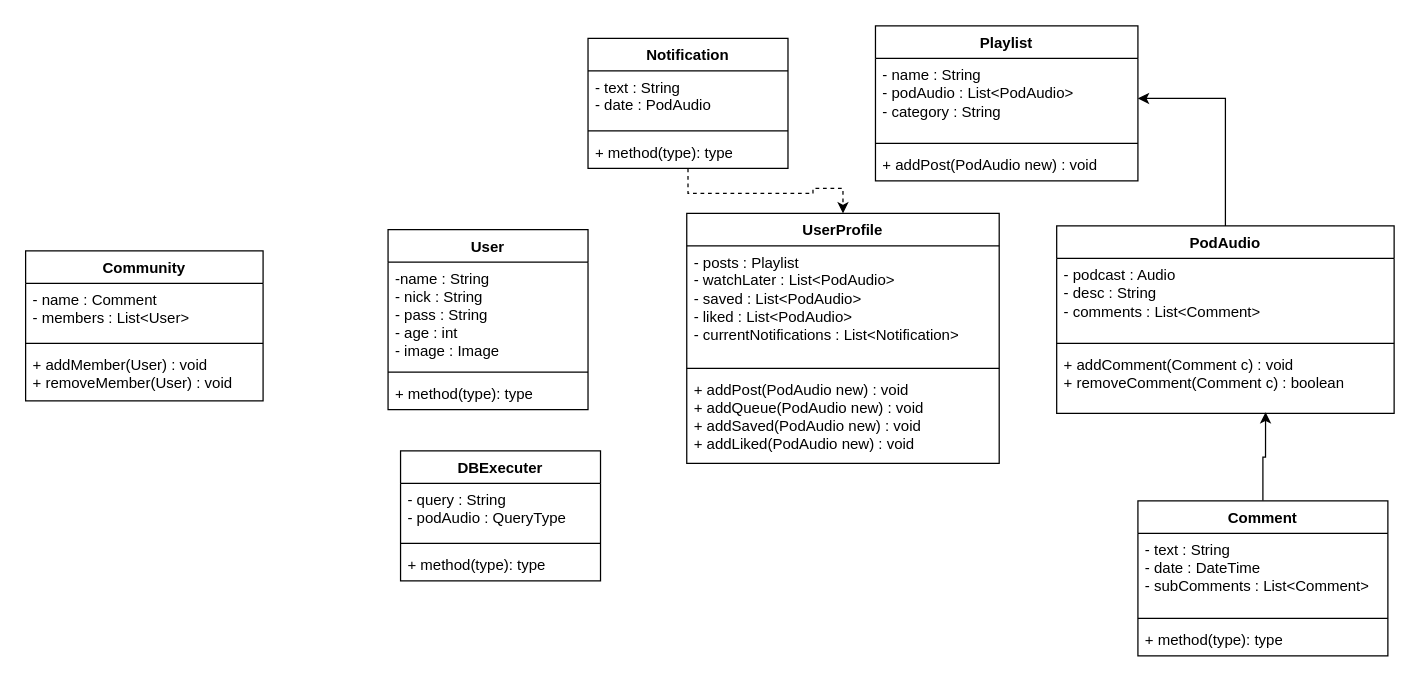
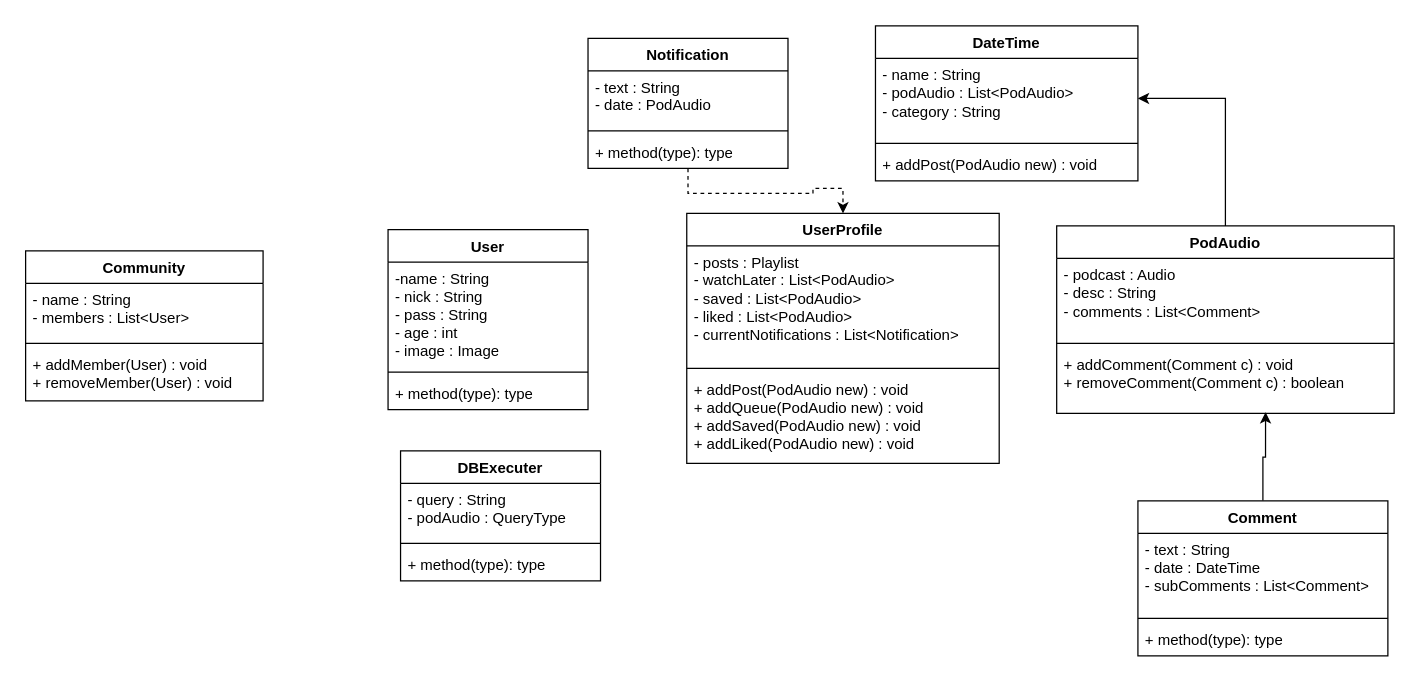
node "Playlist": label "Playlist" -> "DateTime"
node "- name : Comment - members : List<User>": label "- name : Comment - members : List<User>" -> "- name : String - members : List<User>"
